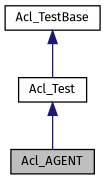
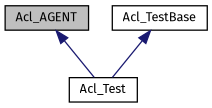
edge "Acl_AGENT" -> "Acl_Test": reversed
